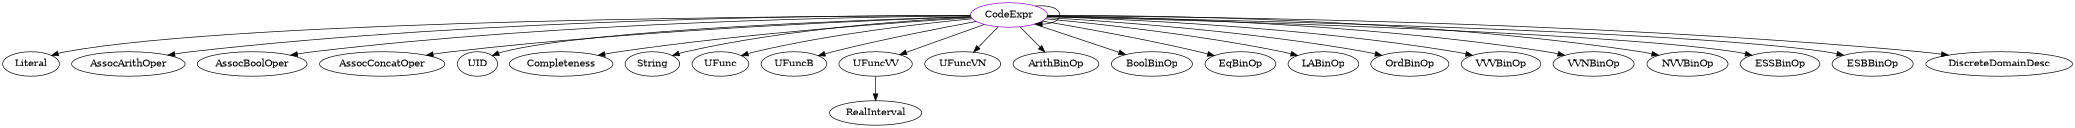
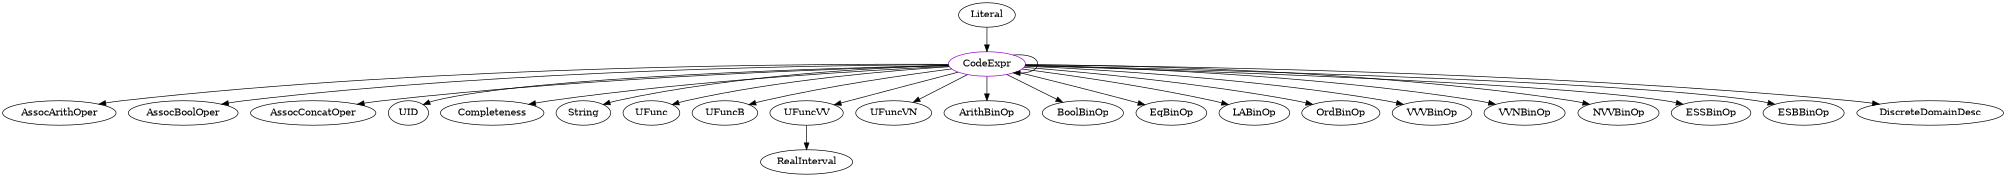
edge "CodeExpr" -> "Literal": reversed
